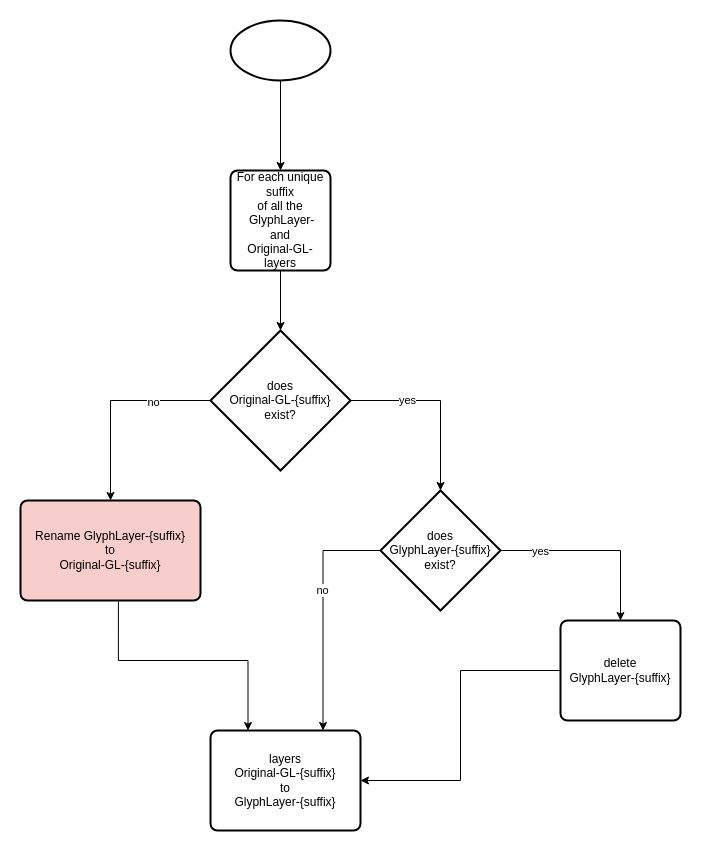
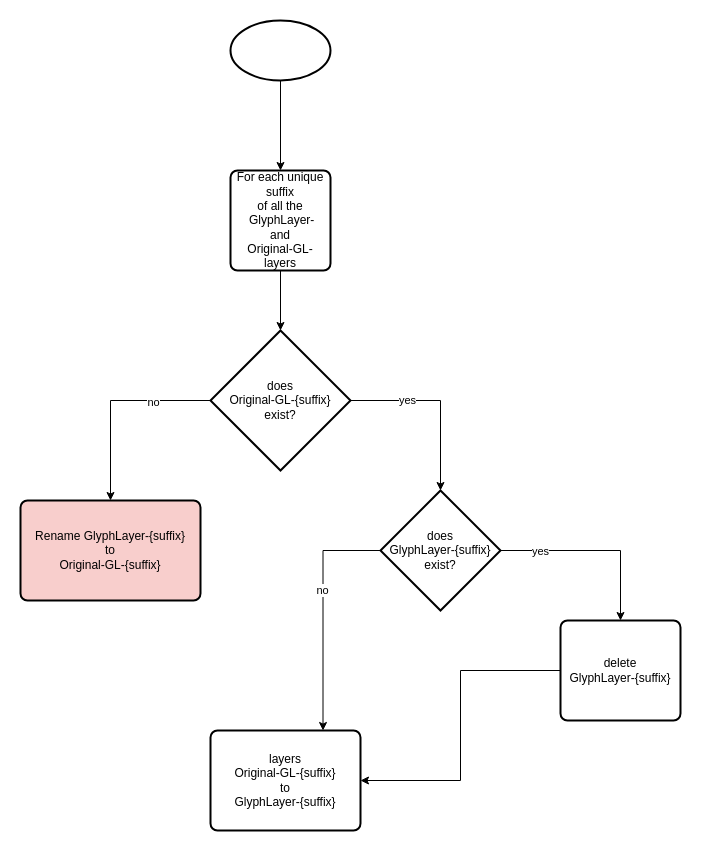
edge "Rename GlyphLayer-{suffix} to Original-GL-{suffix}" -> "layers Original-GL-{suffix} to GlyphLayer-{suffix}": removed
